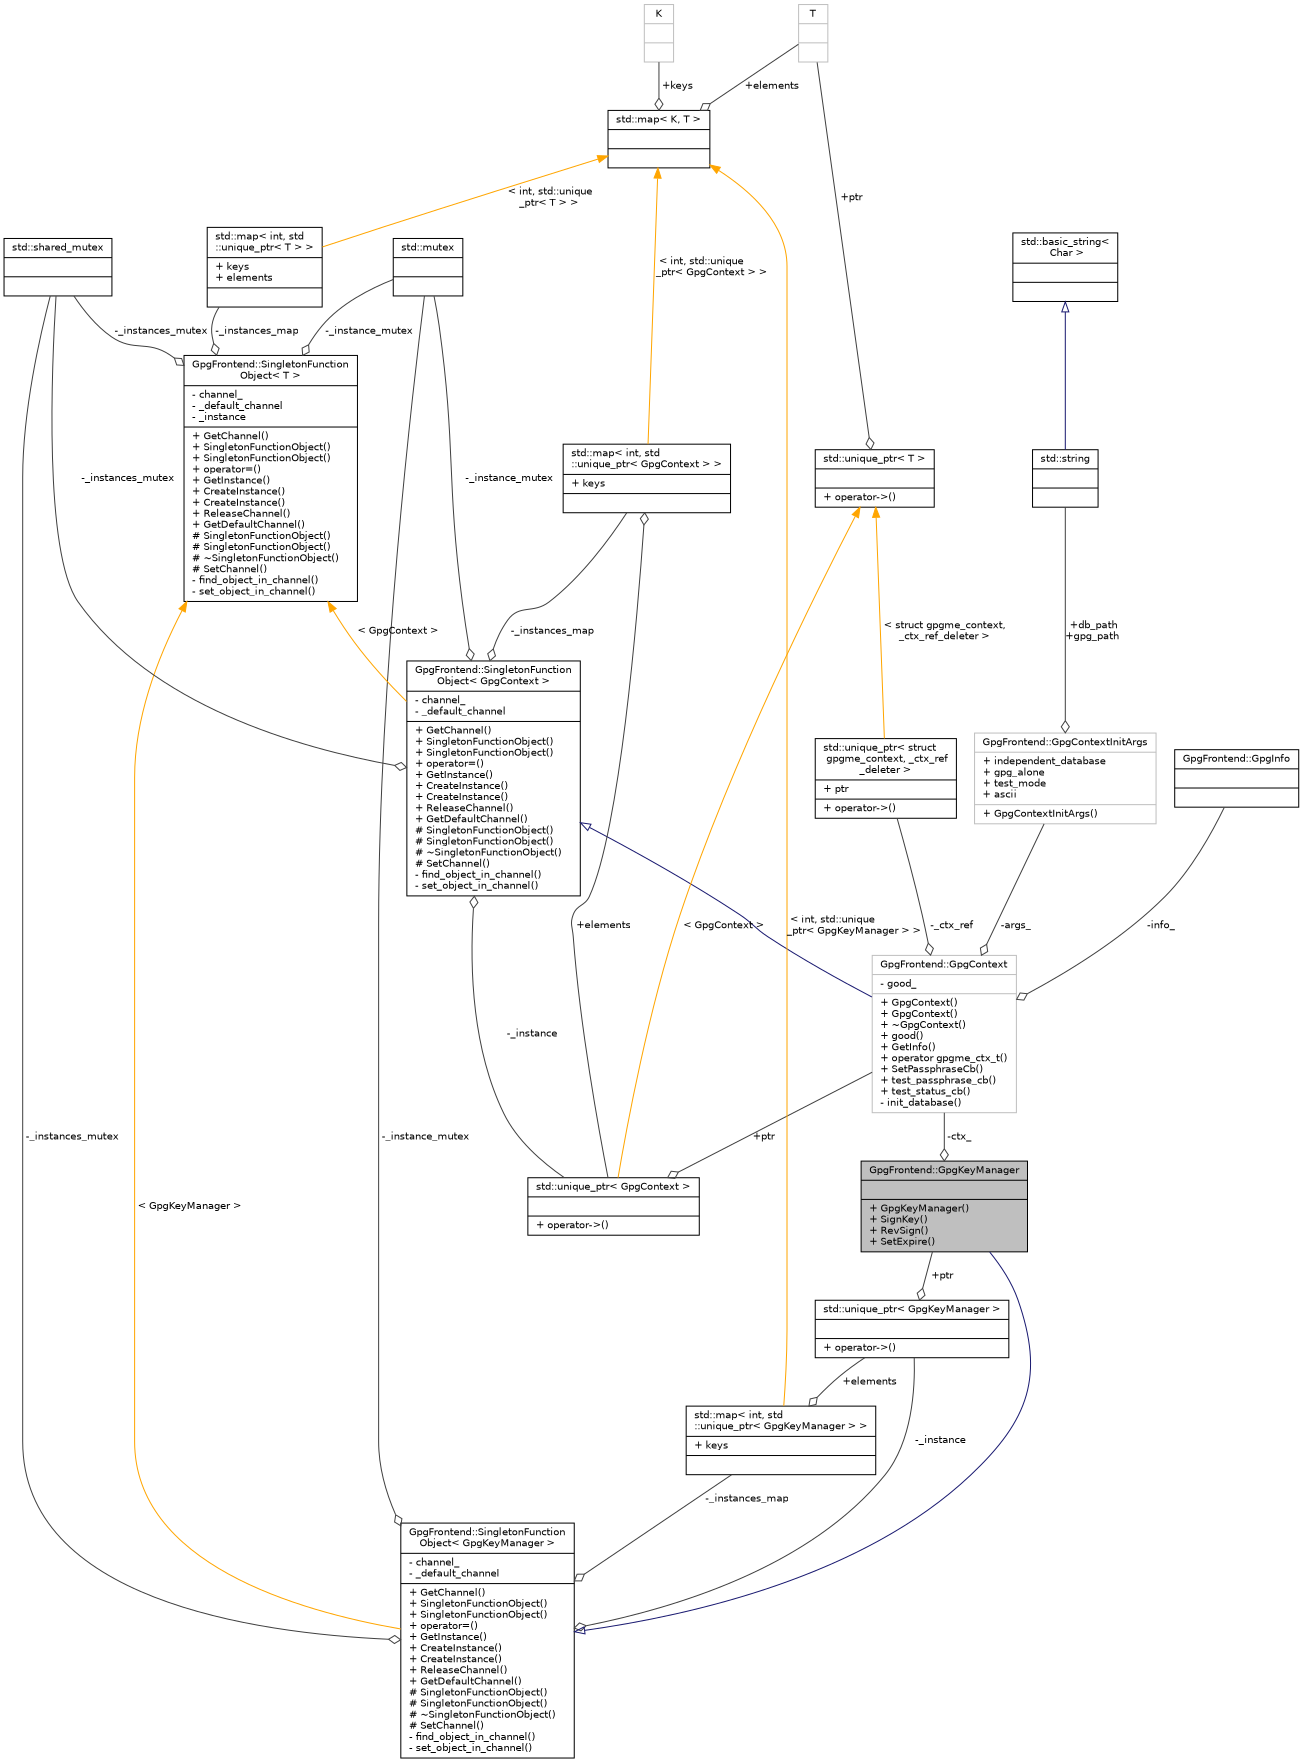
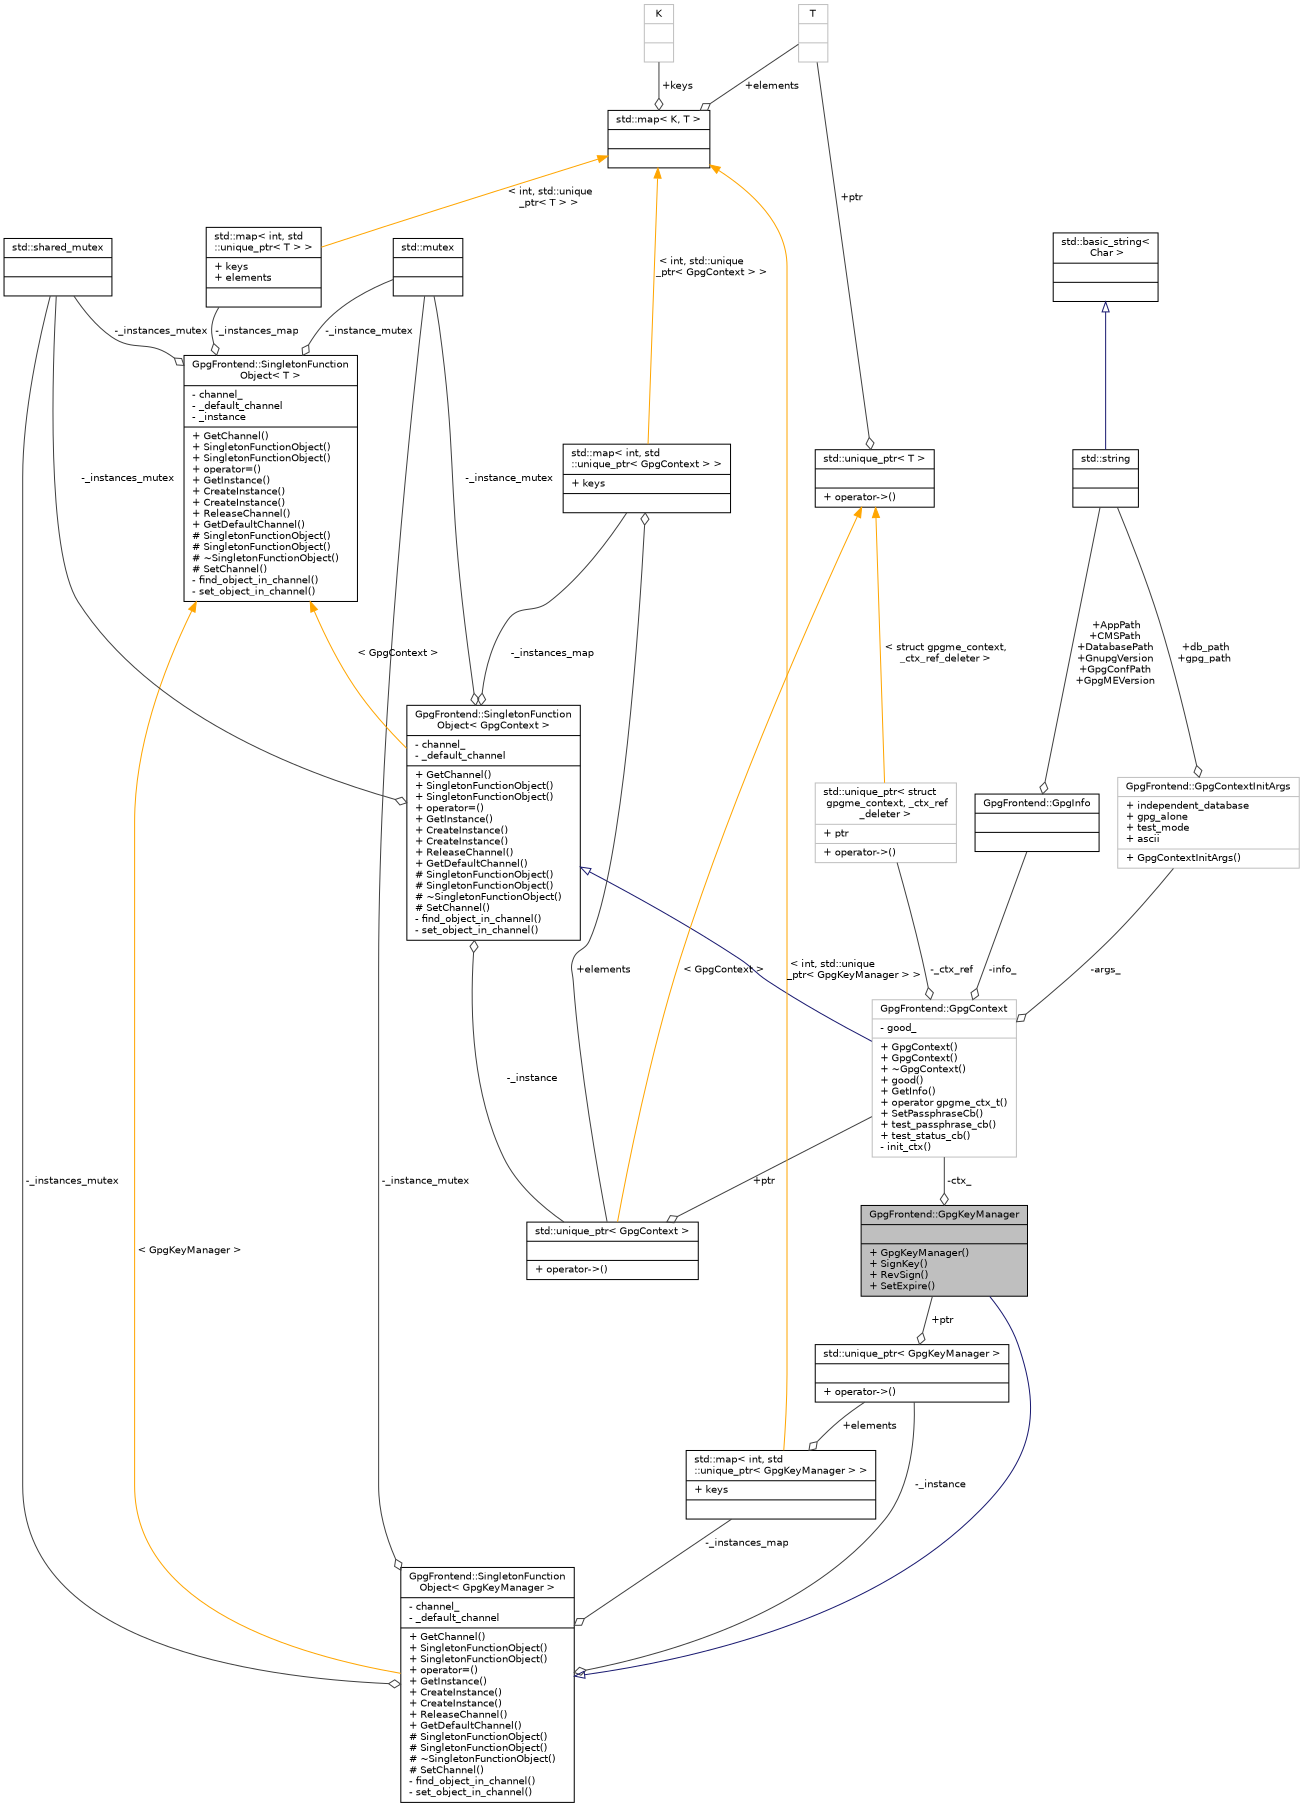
edge "std::string" -> "GpgFrontend::GpgInfo": added, label "+AppPath +CMSPath +DatabasePath +GnupgVersion +GpgConfPath +GpgMEVersion"
node "std::unique_ptr< struct": color black -> grey75
node "GpgFrontend::GpgContext": text "- init_database()" -> "- init_ctx()"
